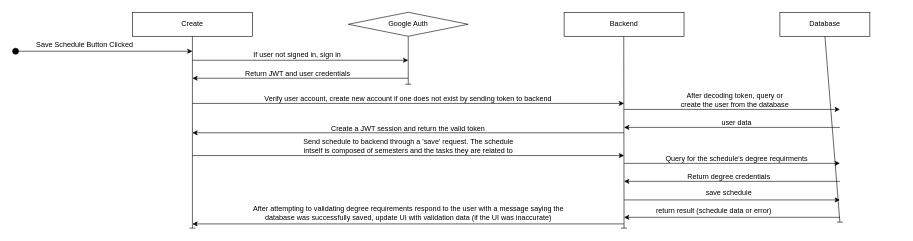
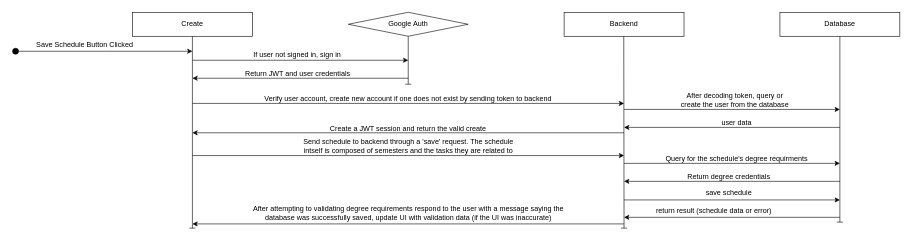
node "Database": size 90x24 -> 120x24
node "Create a JWT session and return the valid token": label "Create a JWT session and return the valid token" -> "Create a JWT session and return the valid create"
